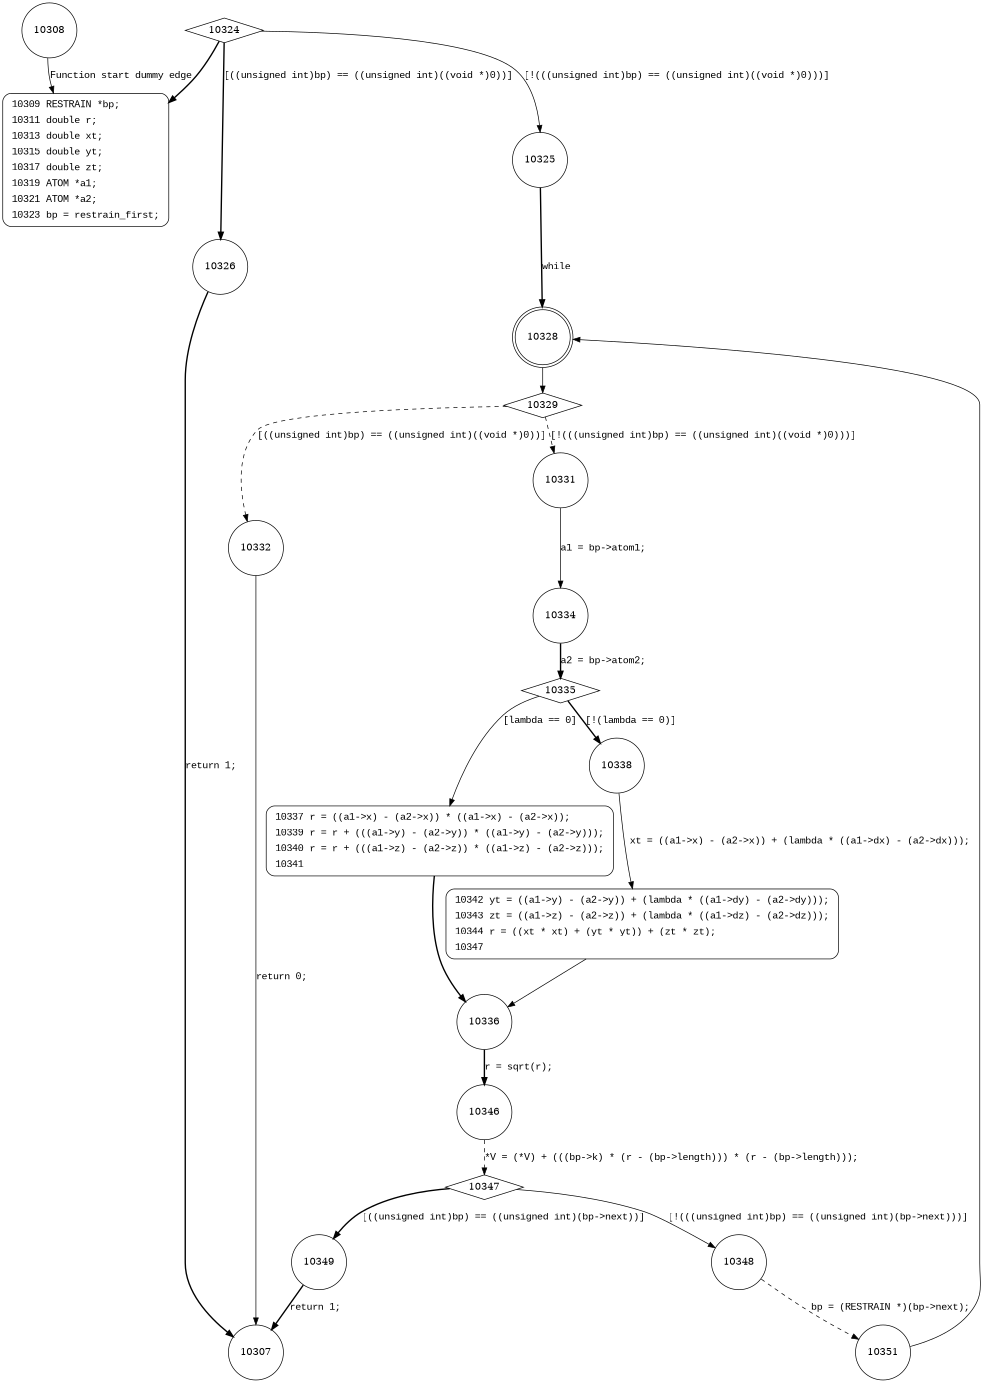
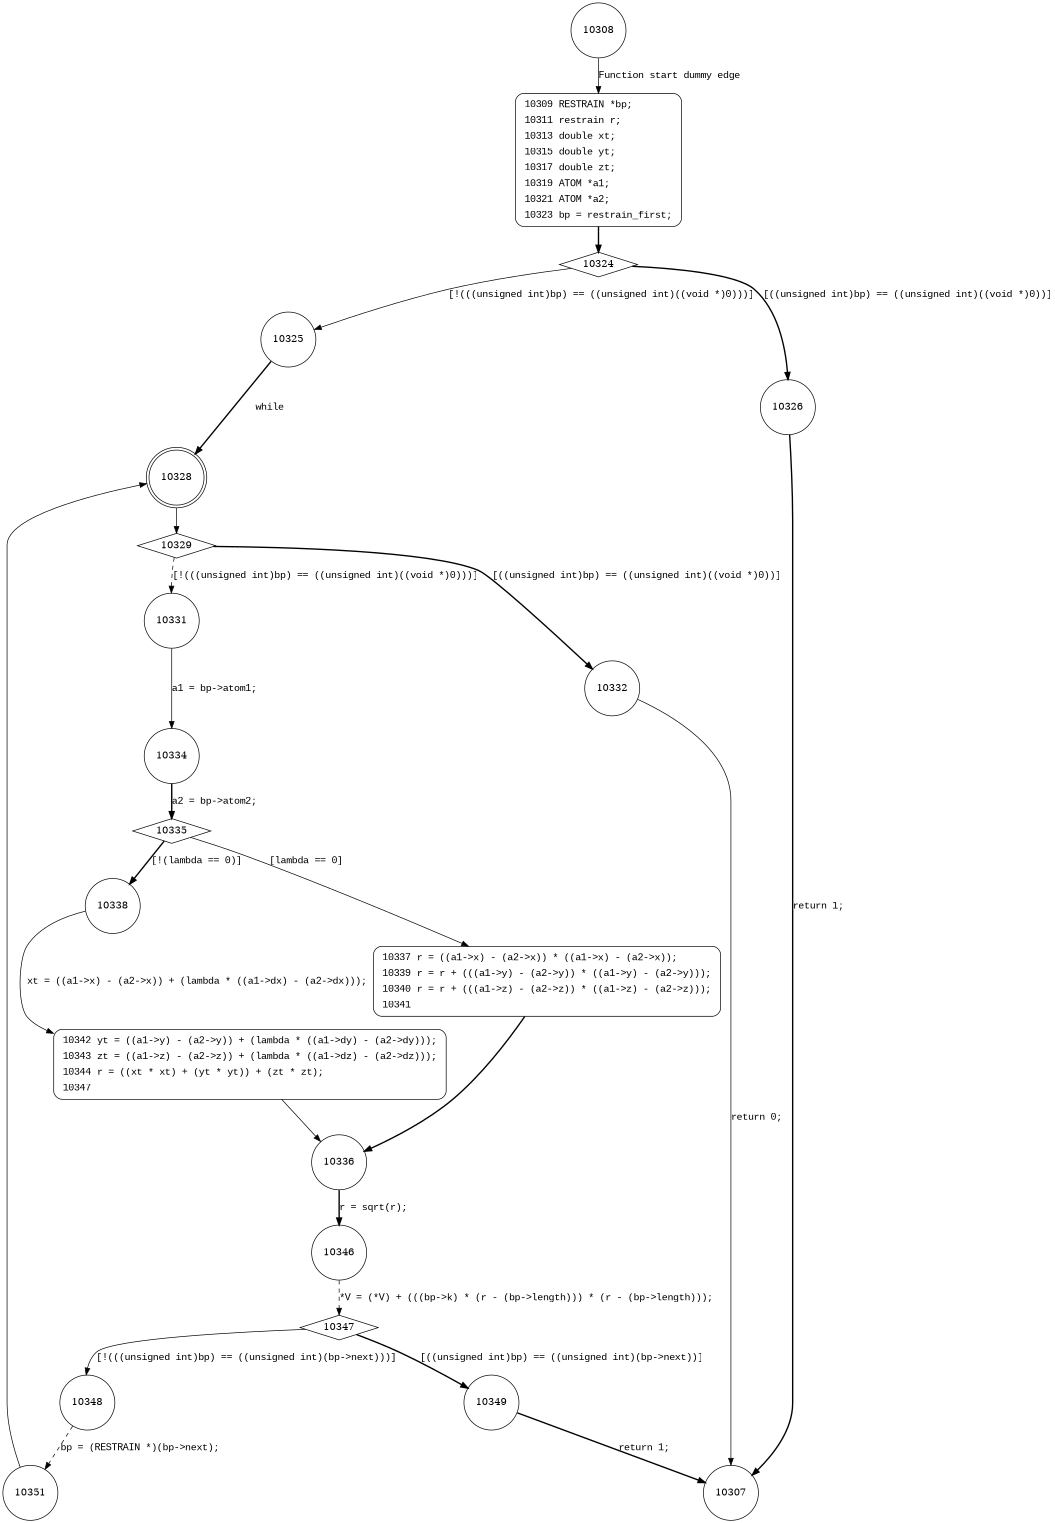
edge "10324" -> "10309": reversed
node "10309": text "double r;" -> "restrain r;"
edge "10329" -> "10332": style dashed -> bold
